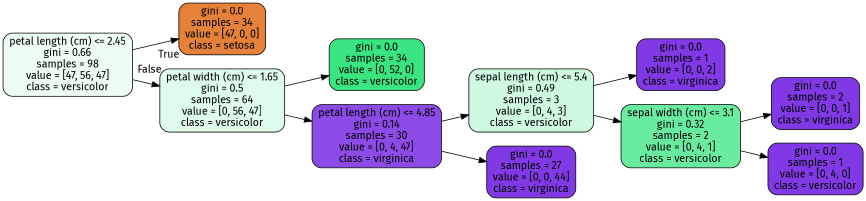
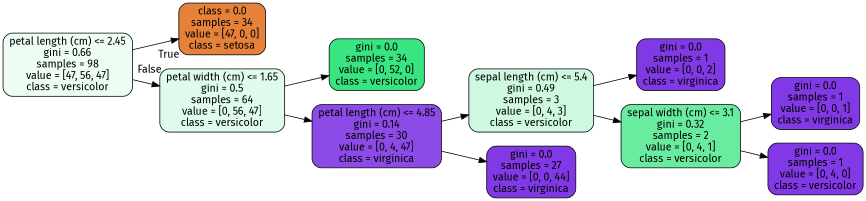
node "gini = 0.0 samples = 34 value = [47, 0, 0] class = setosa": label "gini = 0.0 samples = 34 value = [47, 0, 0] class = setosa" -> "class = 0.0 samples = 34 value = [47, 0, 0] class = setosa"
node "gini = 0.0 samples = 2 value = [0, 0, 1] class = virginica": label "gini = 0.0 samples = 2 value = [0, 0, 1] class = virginica" -> "gini = 0.0 samples = 1 value = [0, 0, 1] class = virginica"
